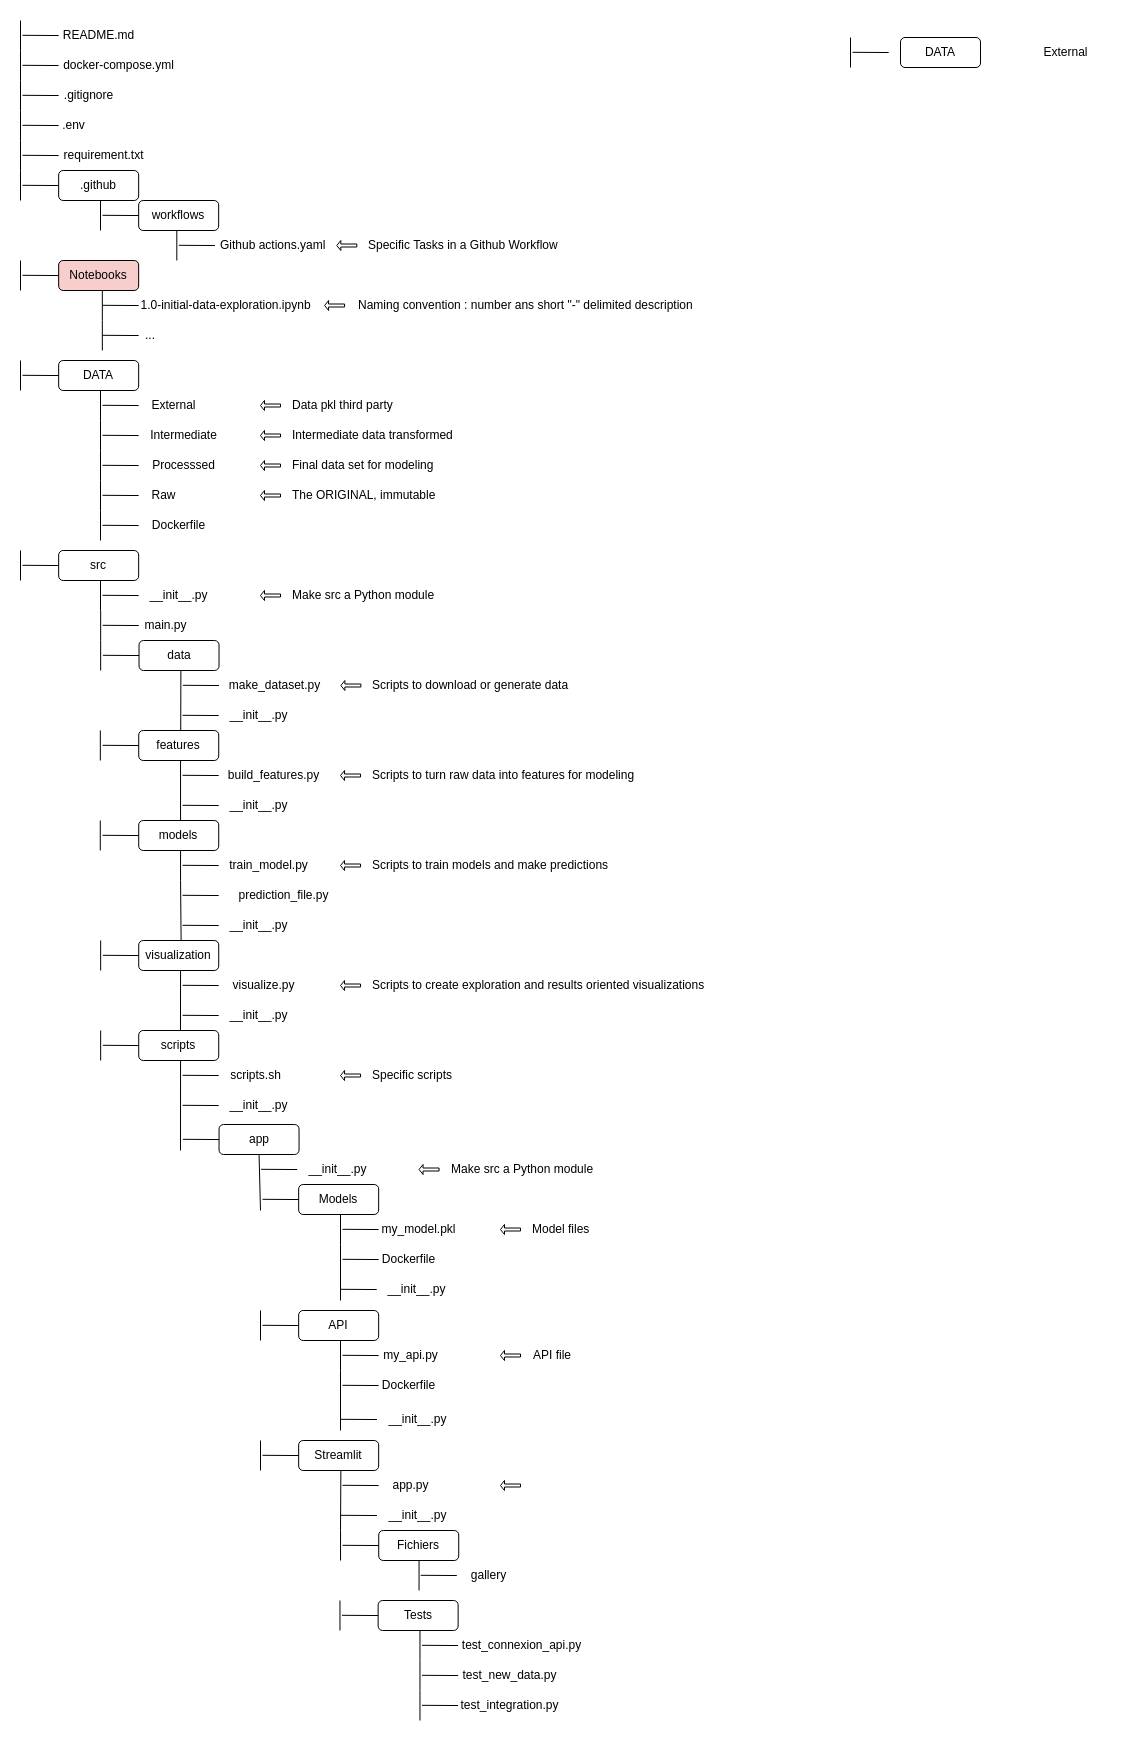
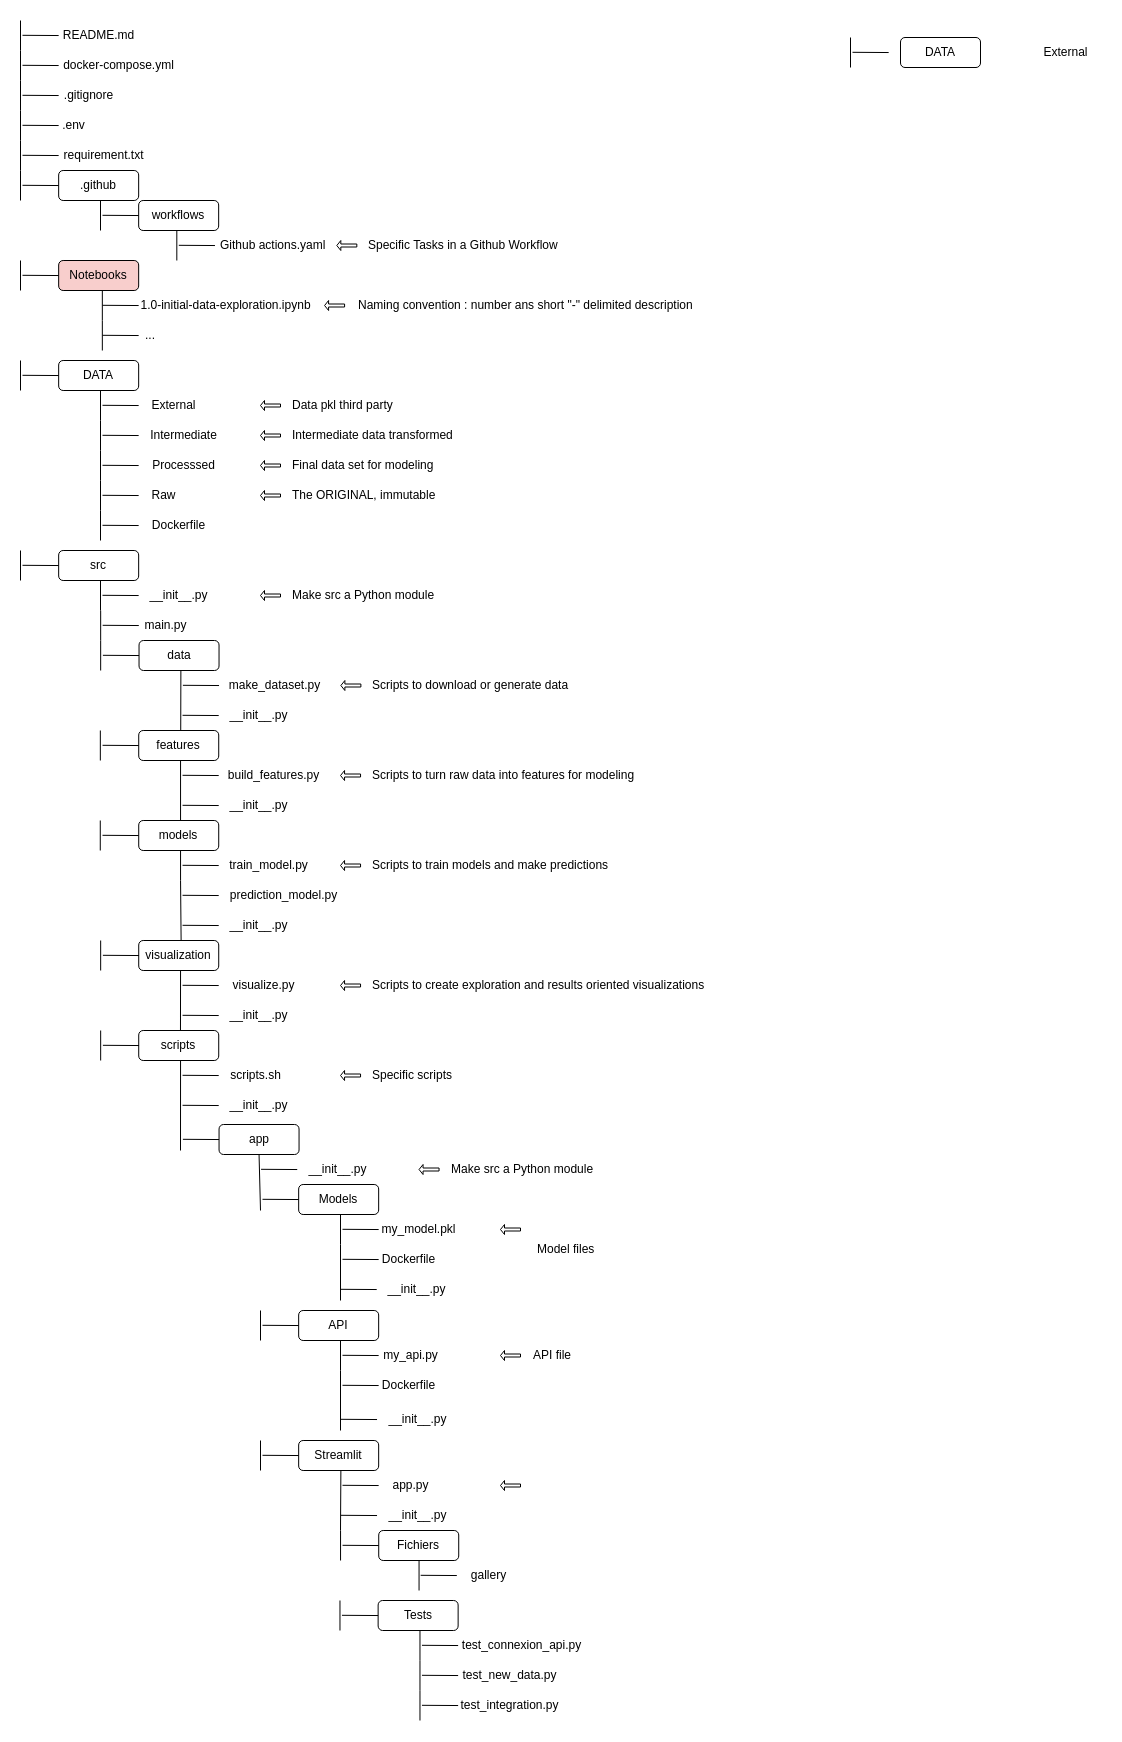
node "prediction_file.py": label "prediction_file.py" -> "prediction_model.py"
node "Model files": moved (571, 1230) -> (576, 1250)
